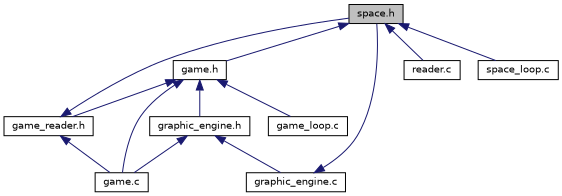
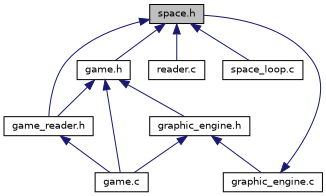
edge "space.h" -> "game_reader.h": reversed
node "game_loop.c": removed
